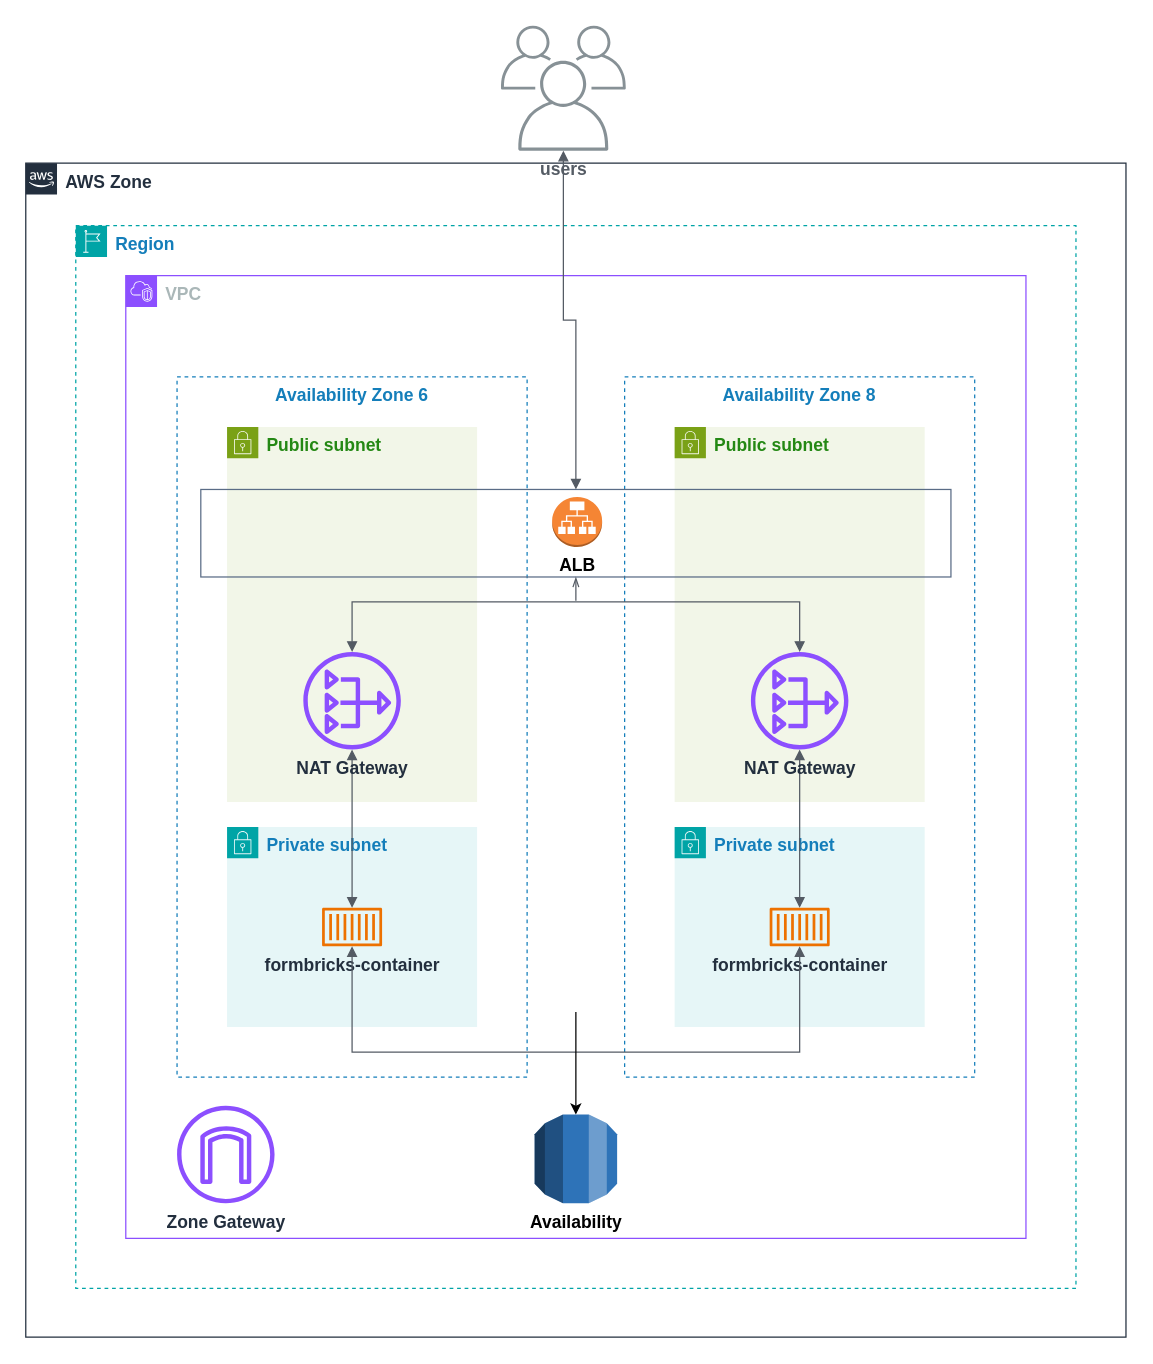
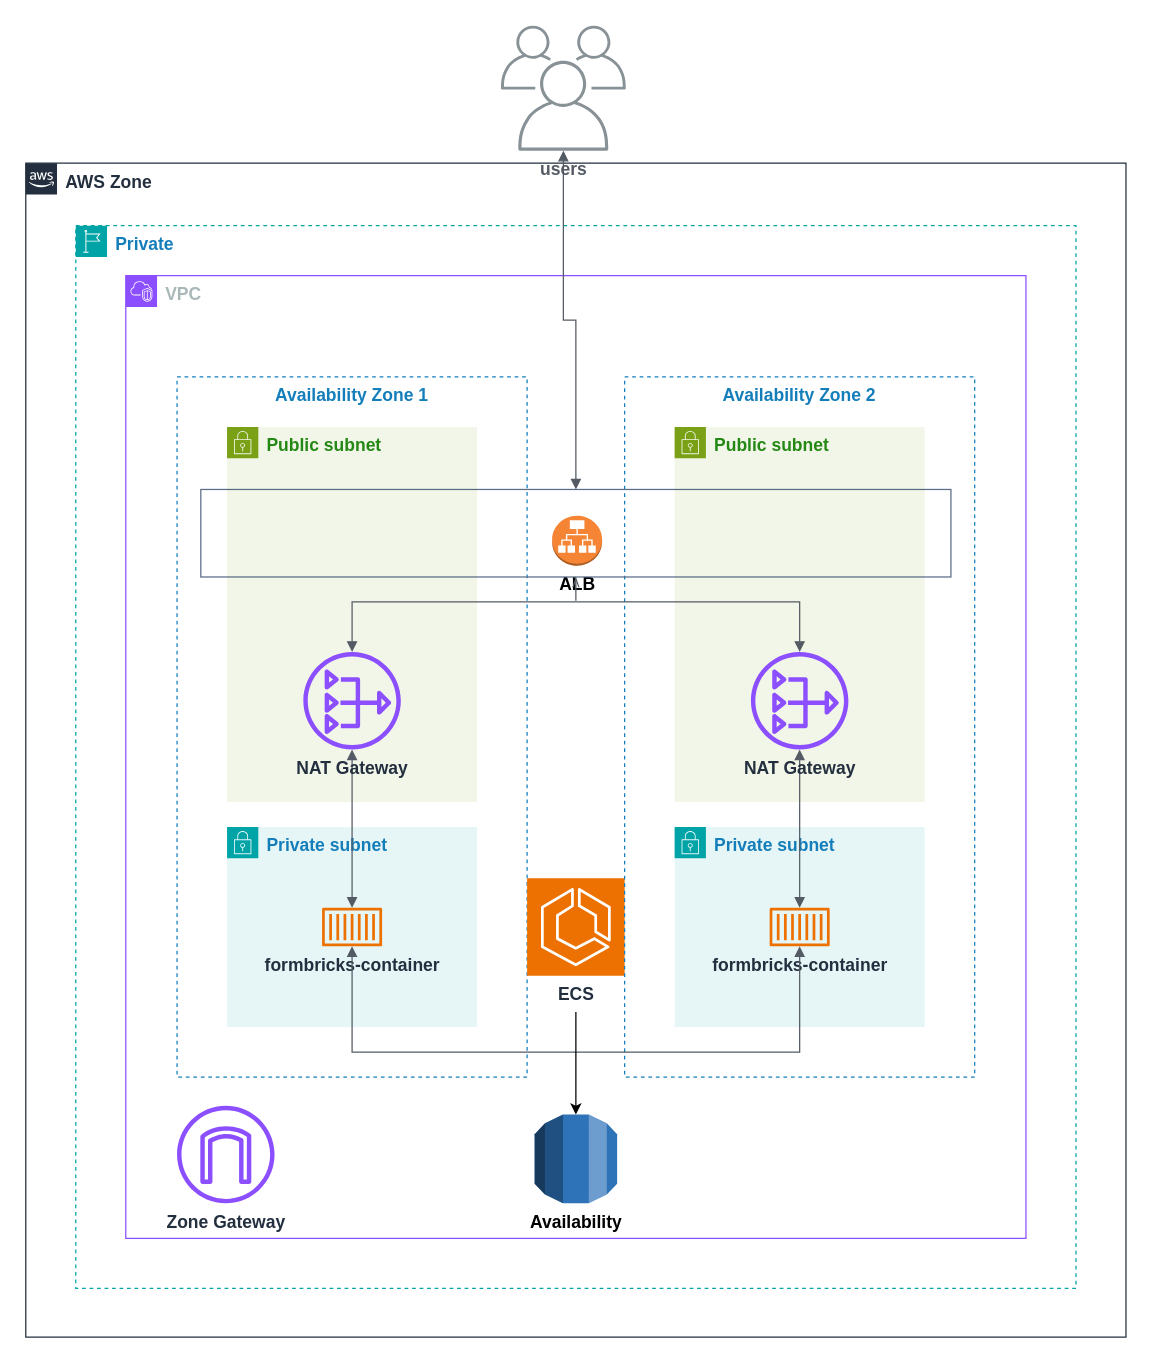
node "Region": label "Region" -> "Private"
node "Availability Zone 6": label "Availability Zone 6" -> "Availability Zone 1"
node "Availability Zone 8": label "Availability Zone 8" -> "Availability Zone 2"
node "ALB": moved (577, 522) -> (577, 541)
node "ECS": added
